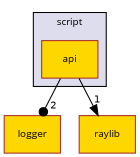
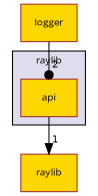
cluster "script": label "script" -> "raylib"
edge "api" -> "logger": reversed
